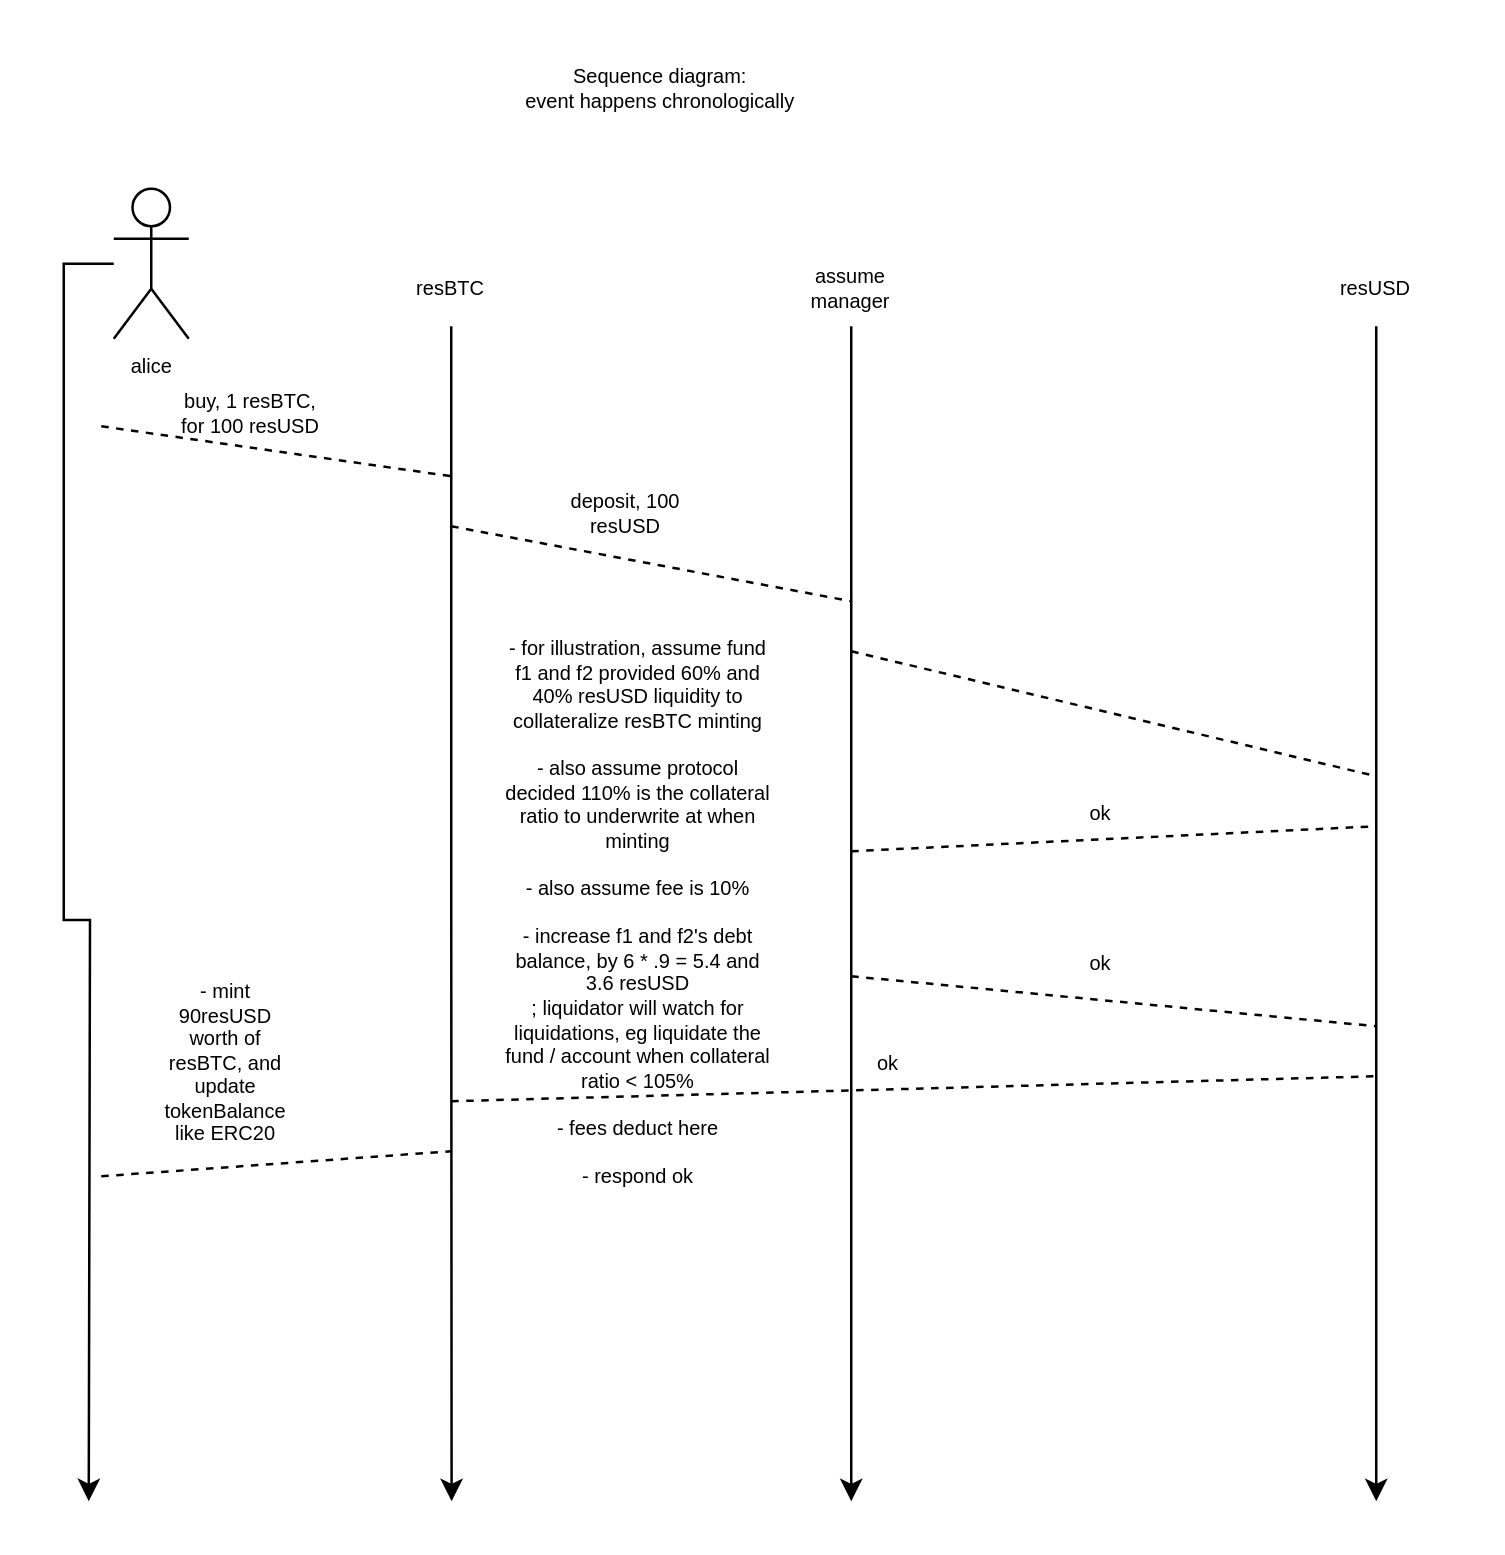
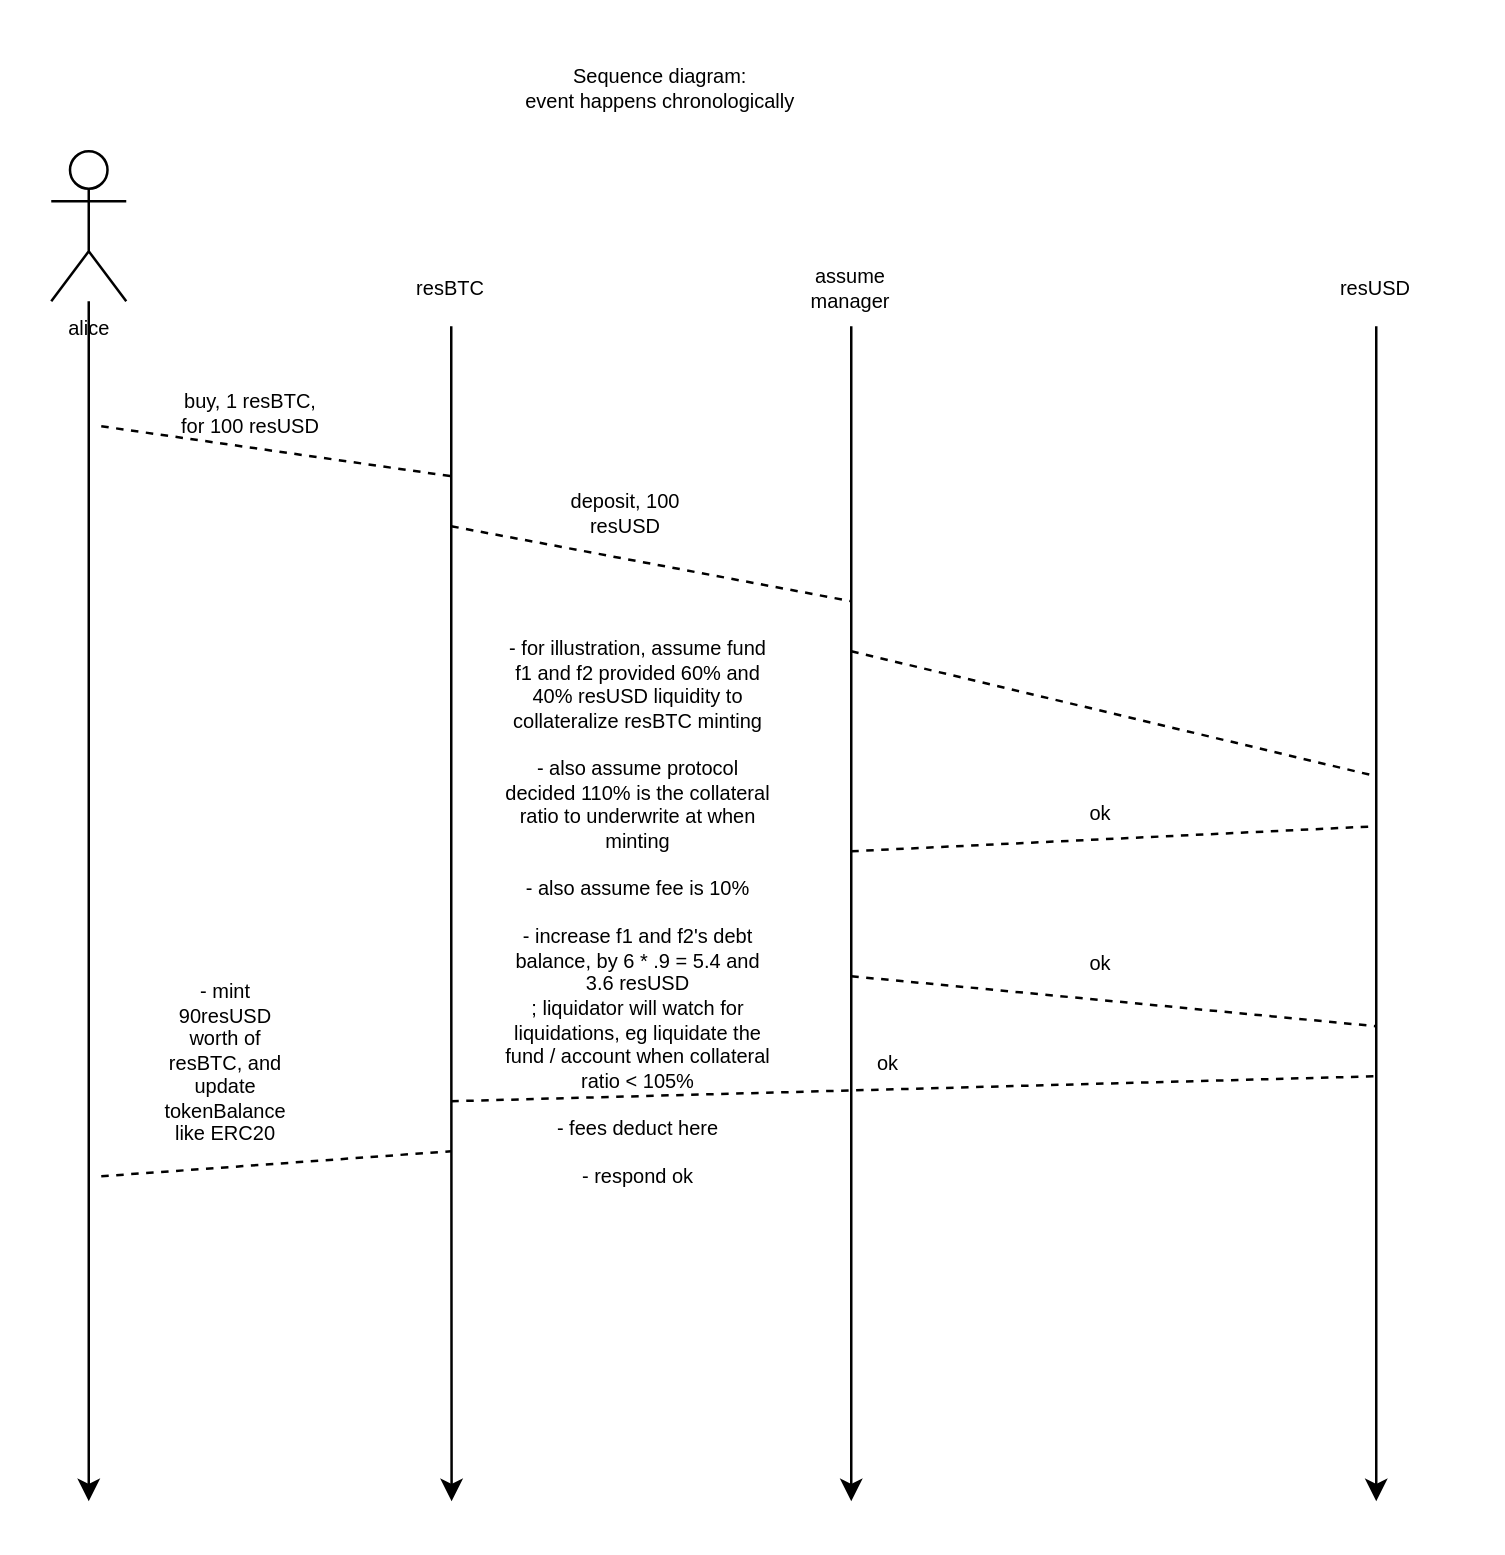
node "alice": moved (151, 264) -> (89, 226)
